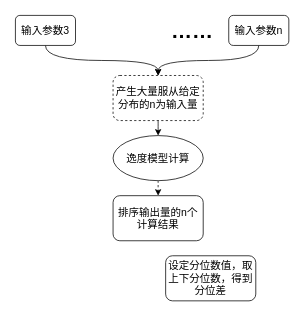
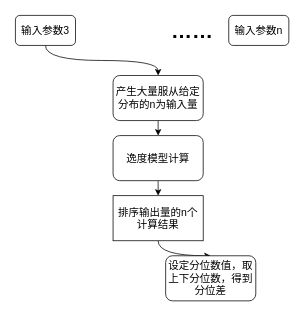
edge "输入参数n" -> "产生大量服从给定分布的n为输入量": removed
node "产生大量服从给定分布的n为输入量": style dashed -> solid
node "逸度模型计算": shape ellipse -> rounded rectangle
edge "逸度模型计算" -> "排序输出量的n个计算结果": style dashed -> solid
node "排序输出量的n个计算结果": shape rounded rectangle -> rectangle
edge "排序输出量的n个计算结果" -> "设定分位数值，取上下分位数，得到分位差": added
